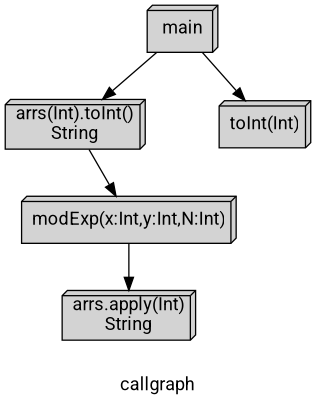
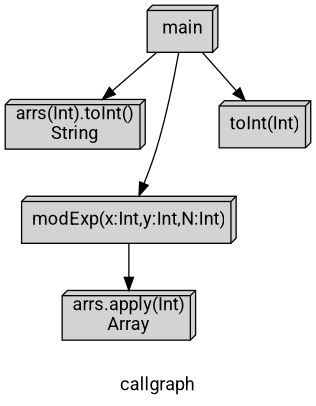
edge "arrs(Int).toInt() String" -> "modExp(x:Int,y:Int,N:Int)": now "main" -> "modExp(x:Int,y:Int,N:Int)"
node "arrs.apply(Int) String": label "arrs.apply(Int) String" -> "arrs.apply(Int) Array"
